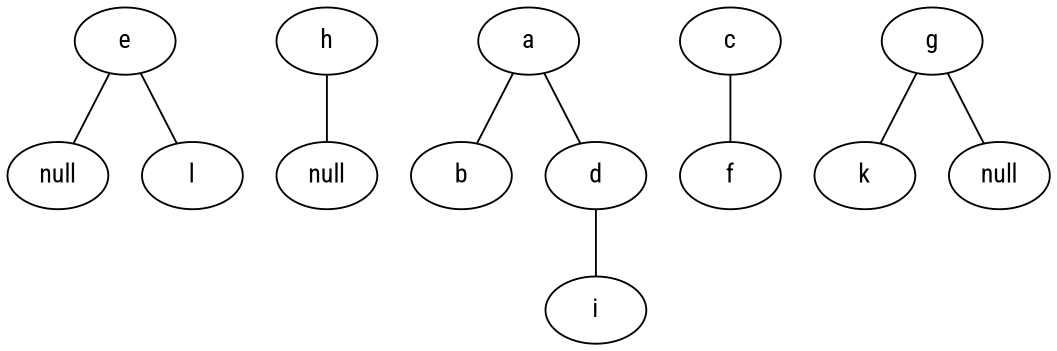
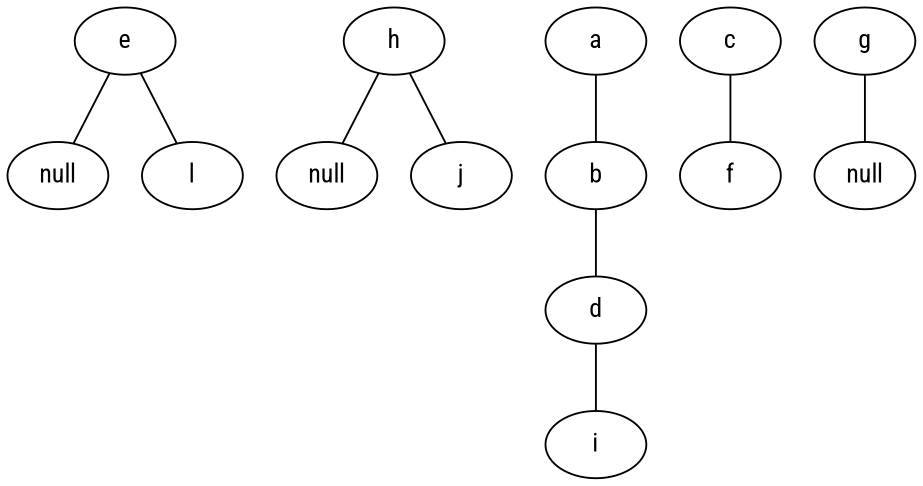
edge "a" -- "d": now "b" -- "d"
node "j": added
node "k": removed
